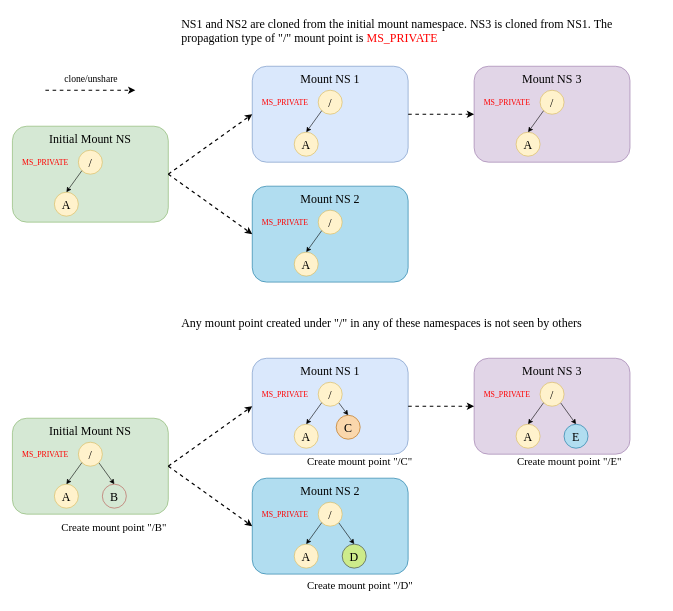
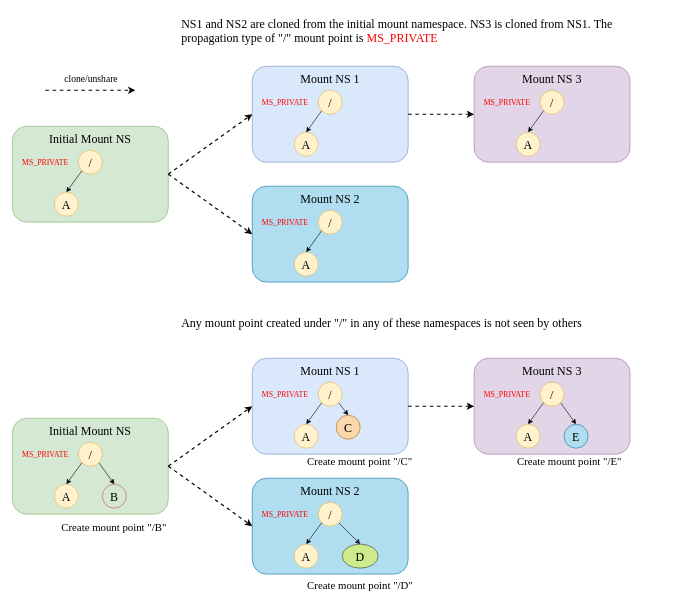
node "D": size 24x24 -> 36x24
